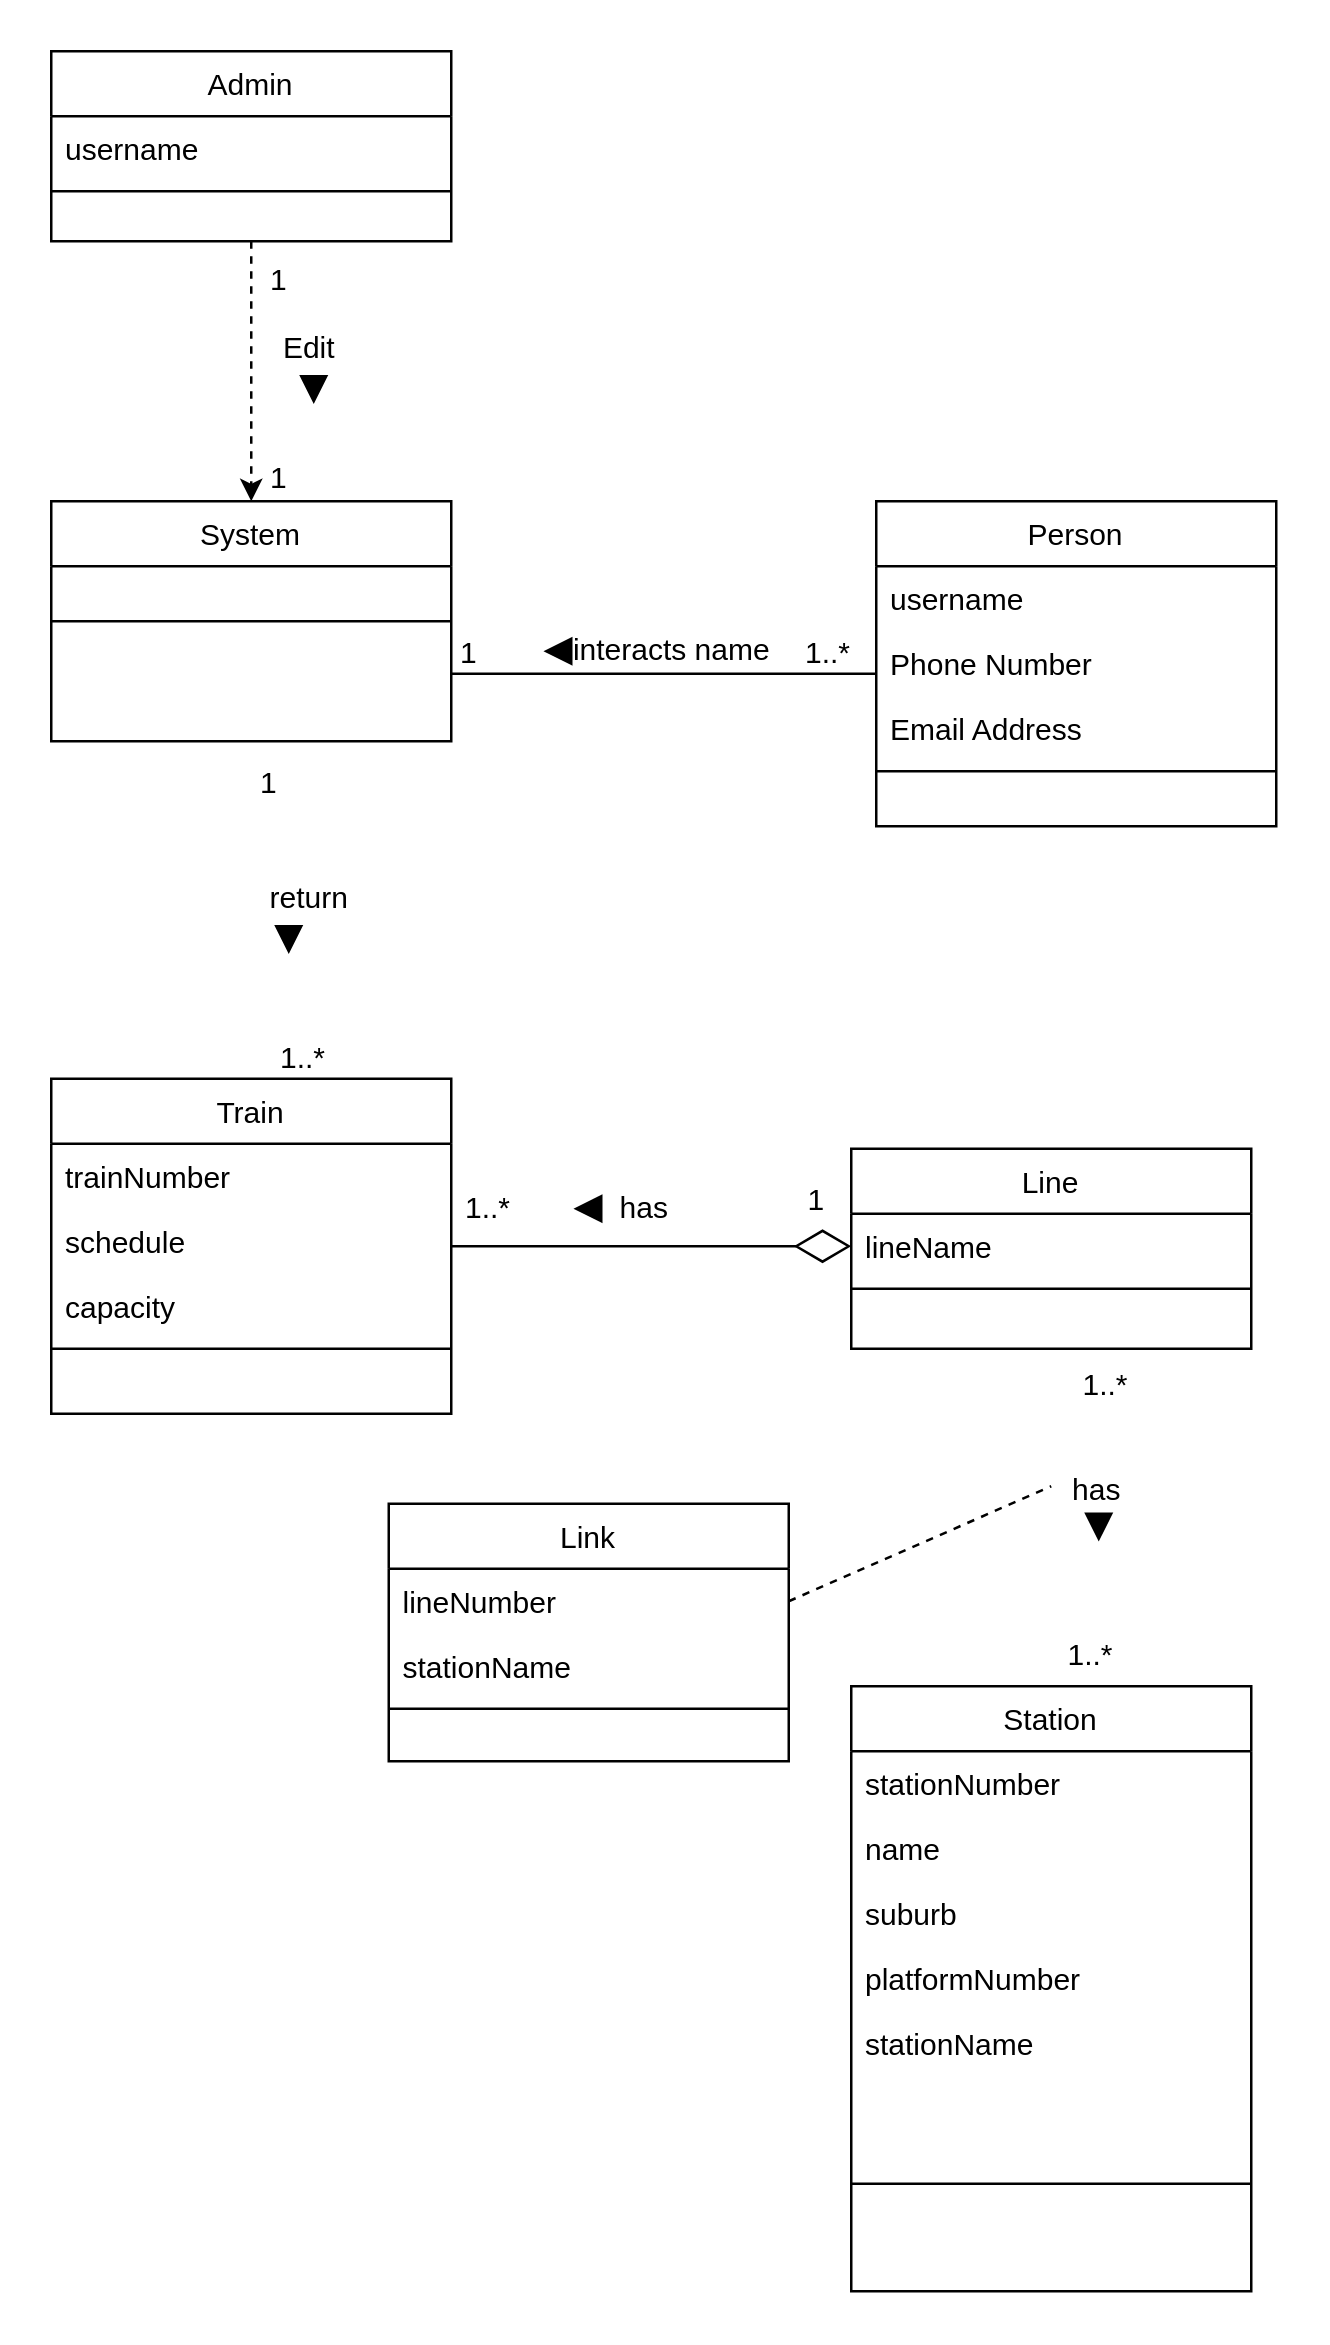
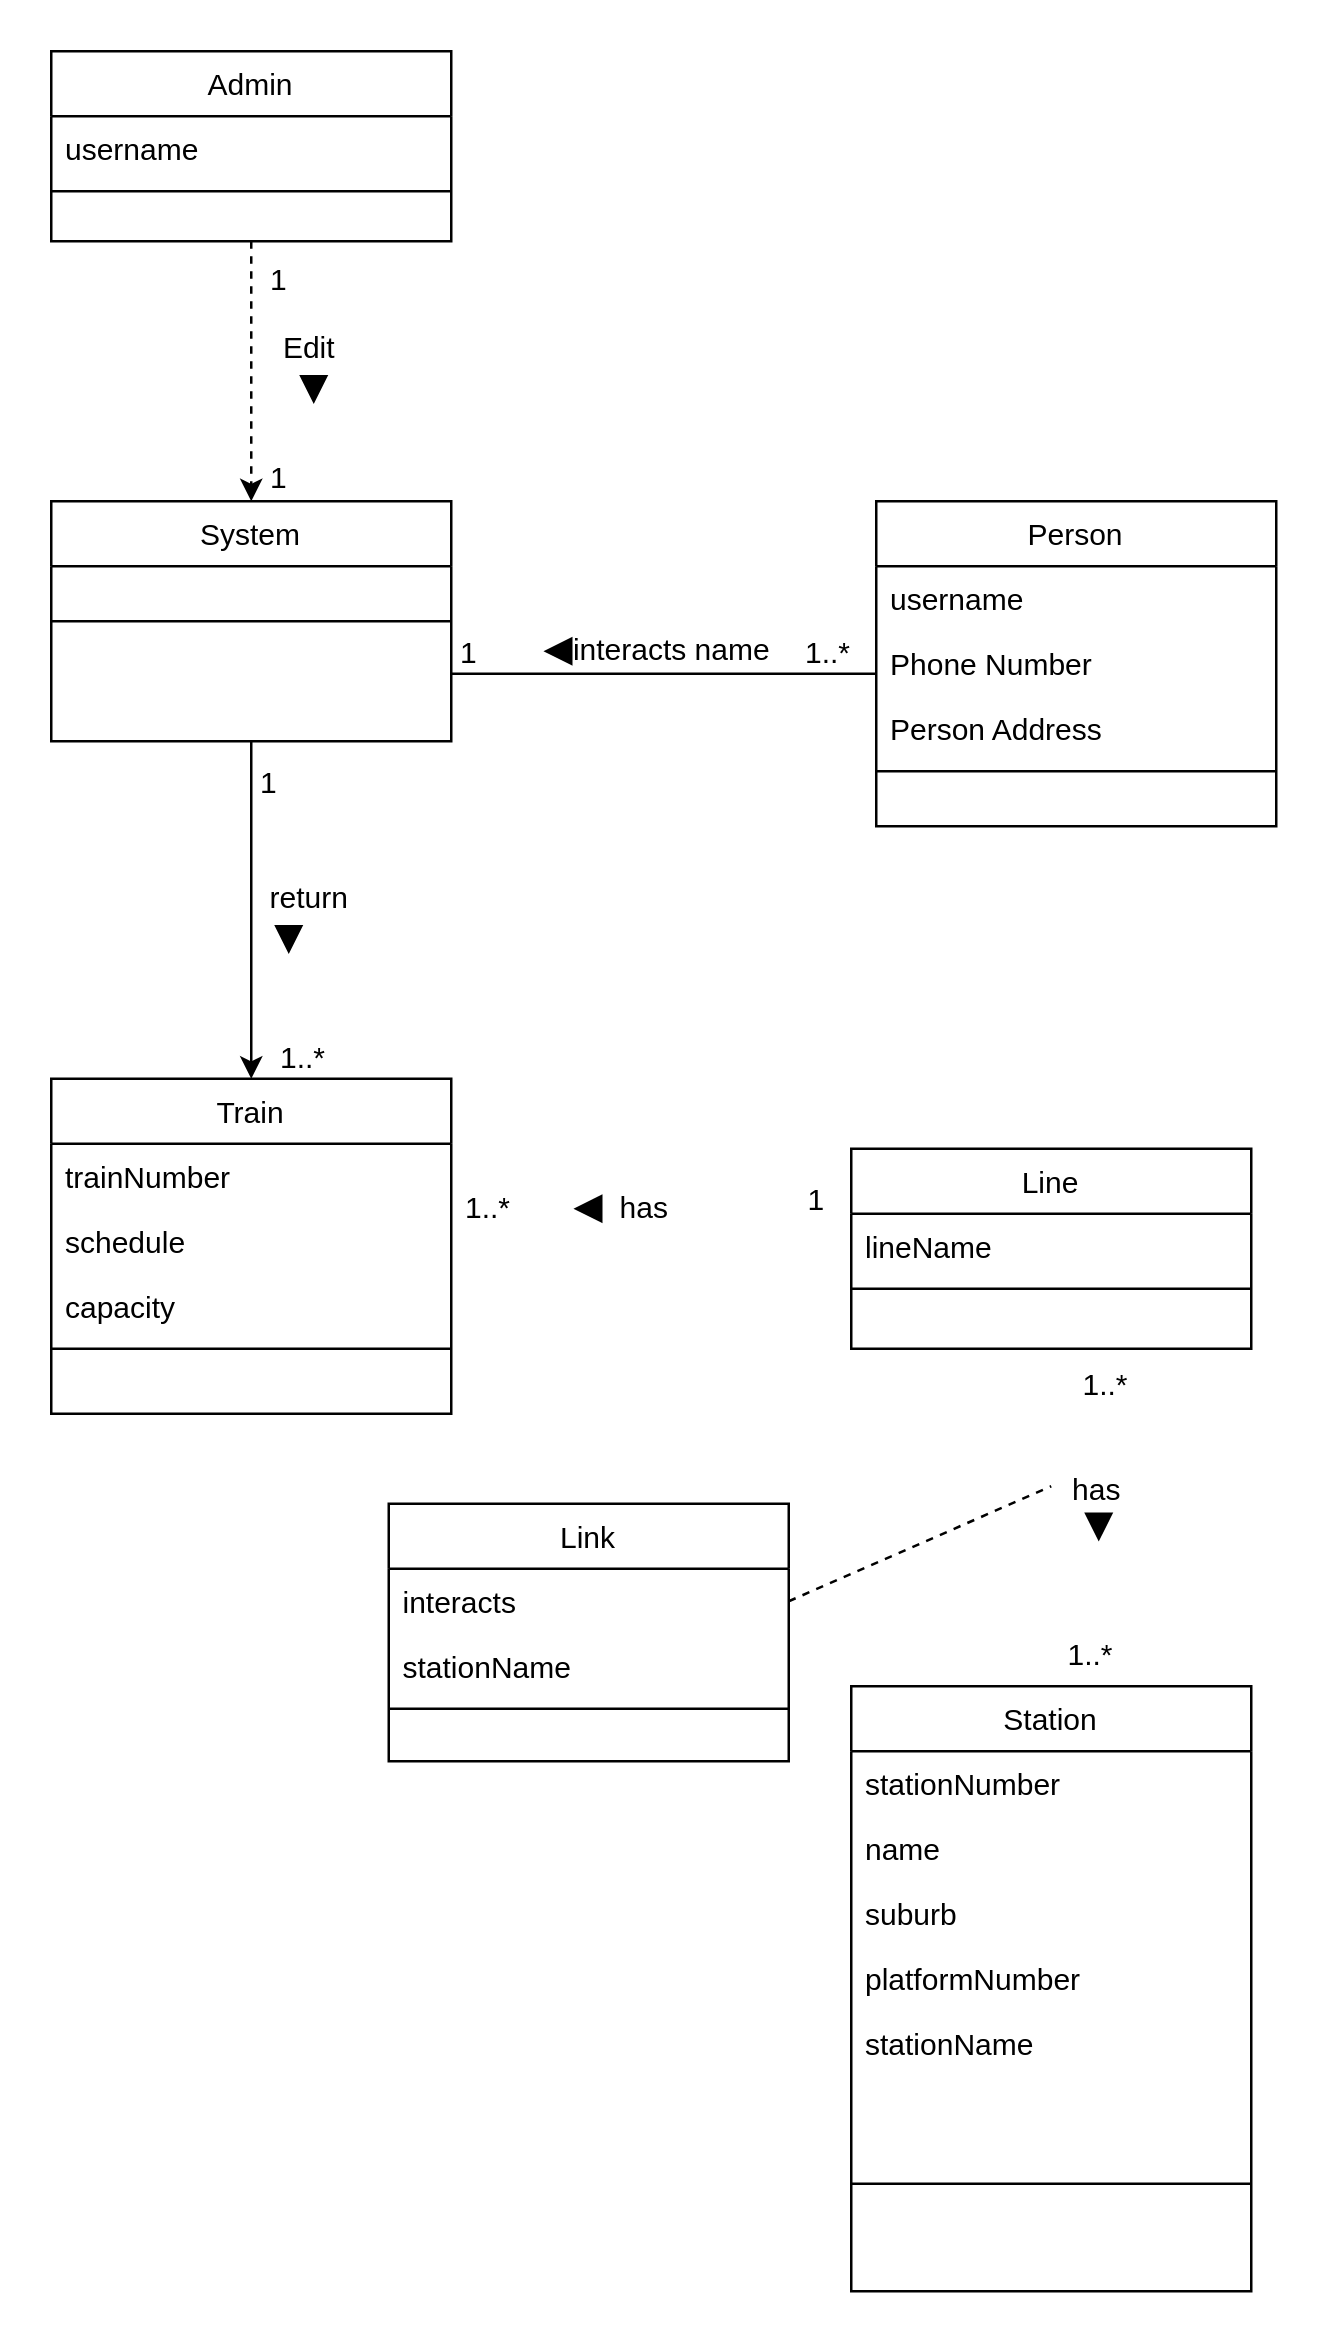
node "Email Address": label "Email Address" -> "Person Address"
edge "System" -> "Train": added
edge "Train" -> "lineName": removed
node "lineNumber": label "lineNumber" -> "interacts"
